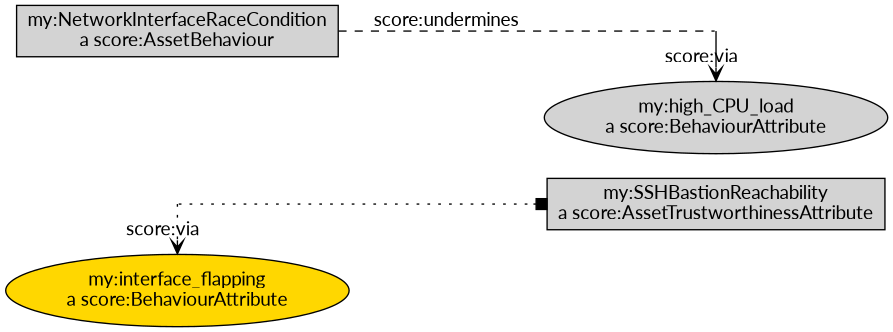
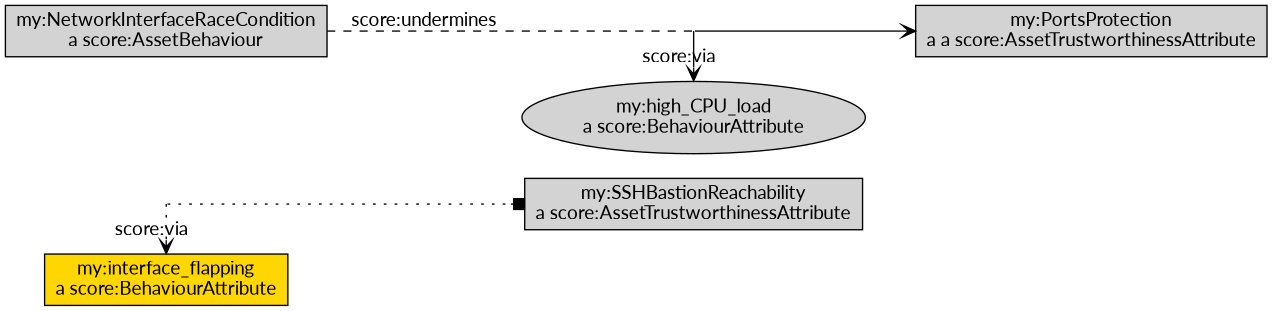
node "my:PortsProtection a a score:AssetTrustworthinessAttribute": added
node "my:interface_flapping a score:BehaviourAttribute": shape ellipse -> box
